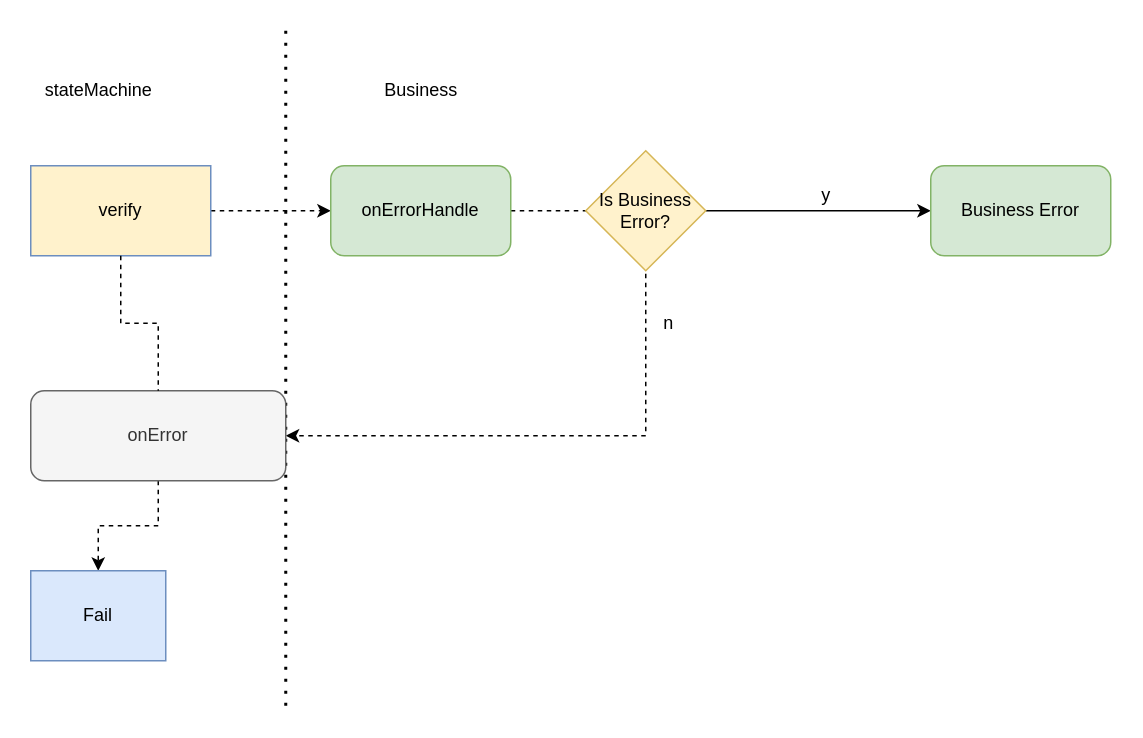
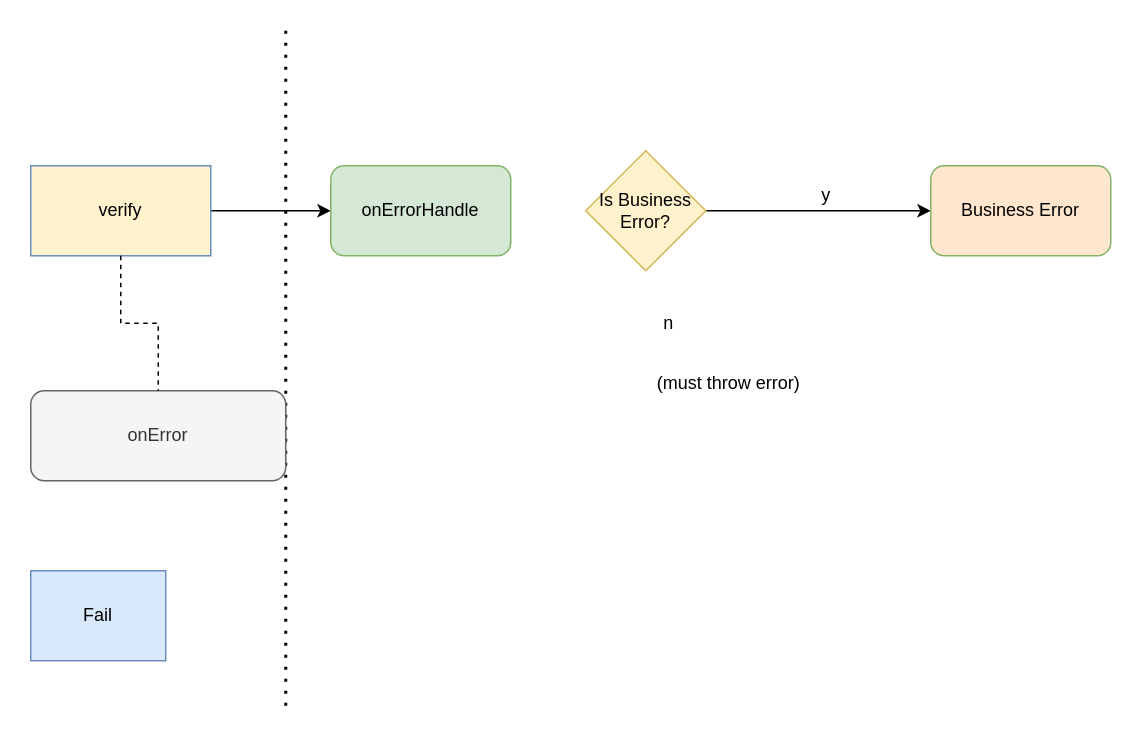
node "stateMachine": removed
node "Business": removed
edge "verify" -> "onErrorHandle": style dashed -> solid
node "Business Error": fillcolor #d5e8d4 -> #ffe6cc
node "(must throw error)": added
edge "onErrorHandle" -> "onError": removed
edge "onError" -> "Fail": removed
